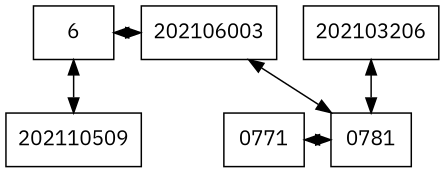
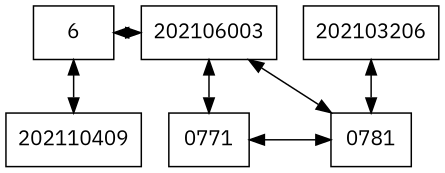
edge "202106003" -- "0771": added
node "202110509": label "202110509" -> "202110409"
